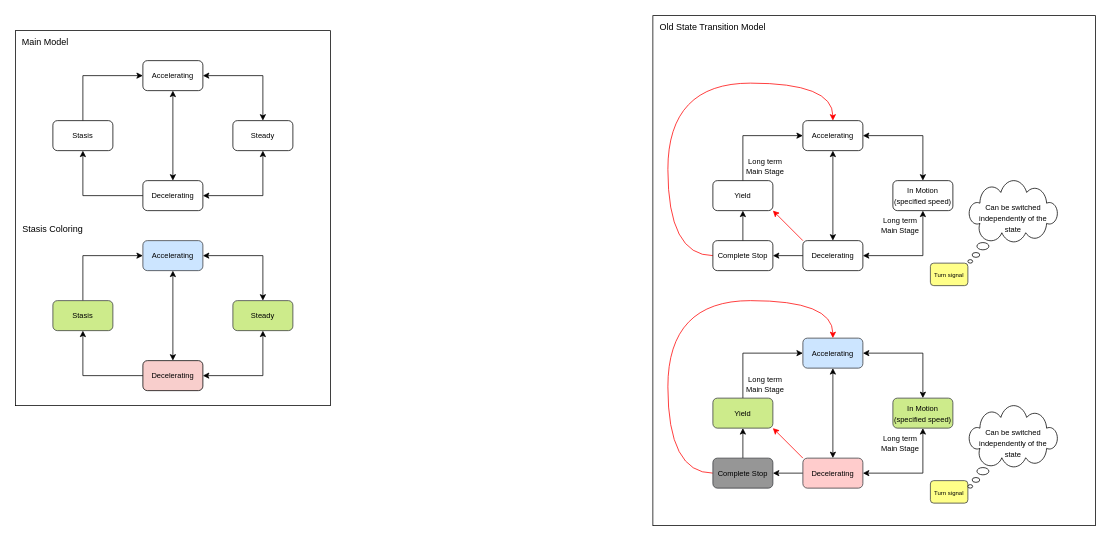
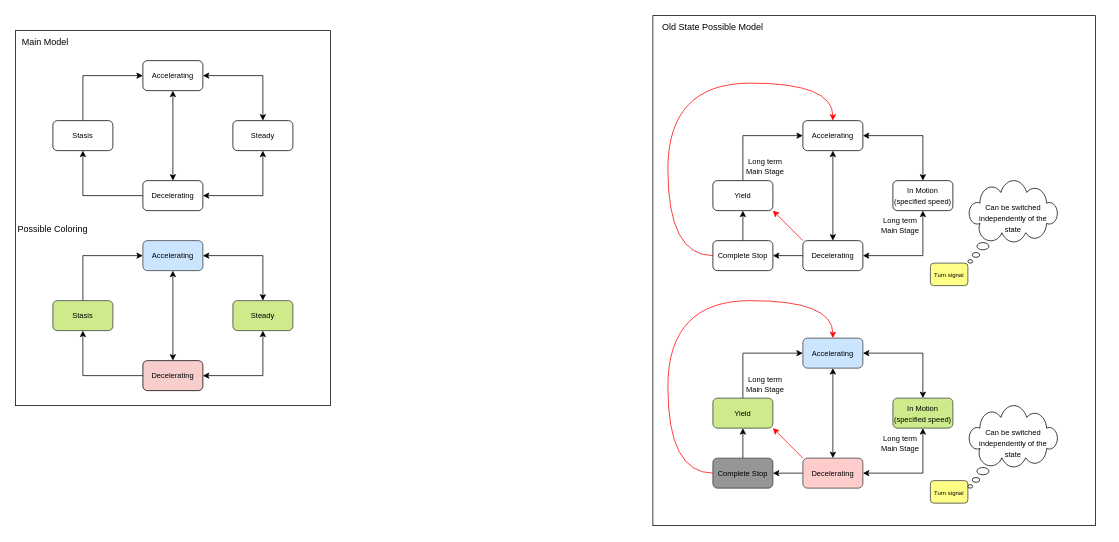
node "Old State Transition Model": label "Old State Transition Model" -> "Old State Possible Model"
node "Stasis Coloring": label "Stasis Coloring" -> "Possible Coloring"
